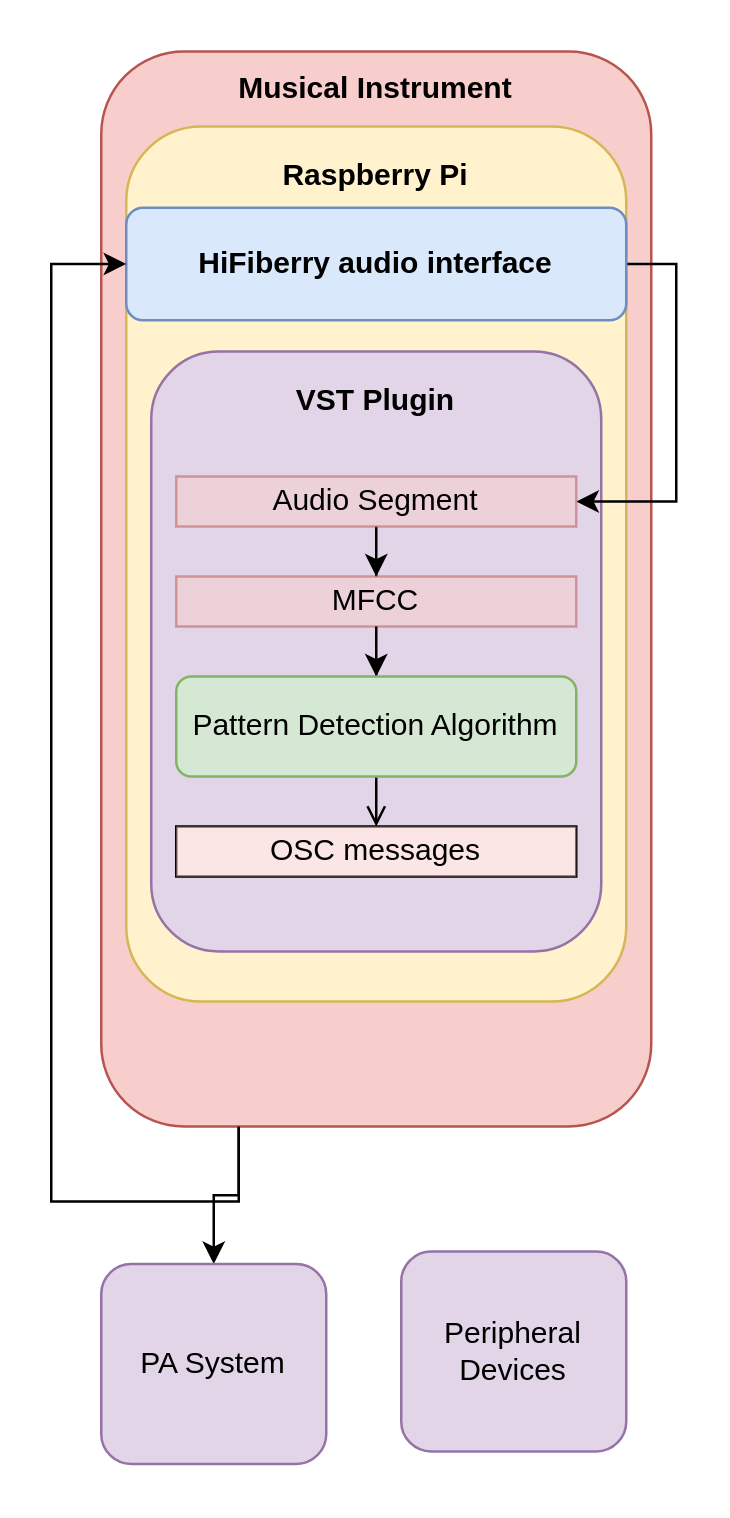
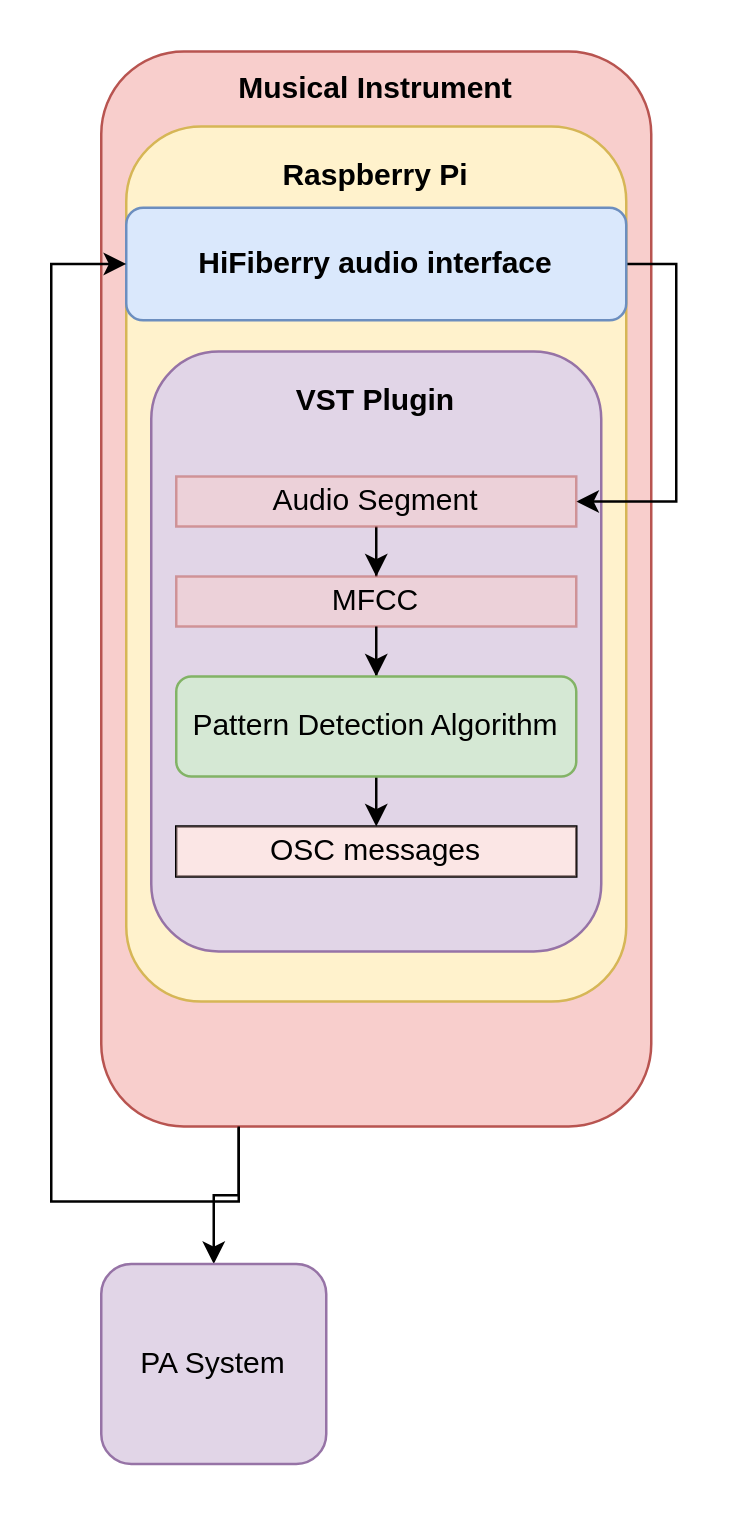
edge "Pattern Detection Algorithm" -> "OSC messages": arrowhead open -> classic
node "Peripheral Devices": removed
